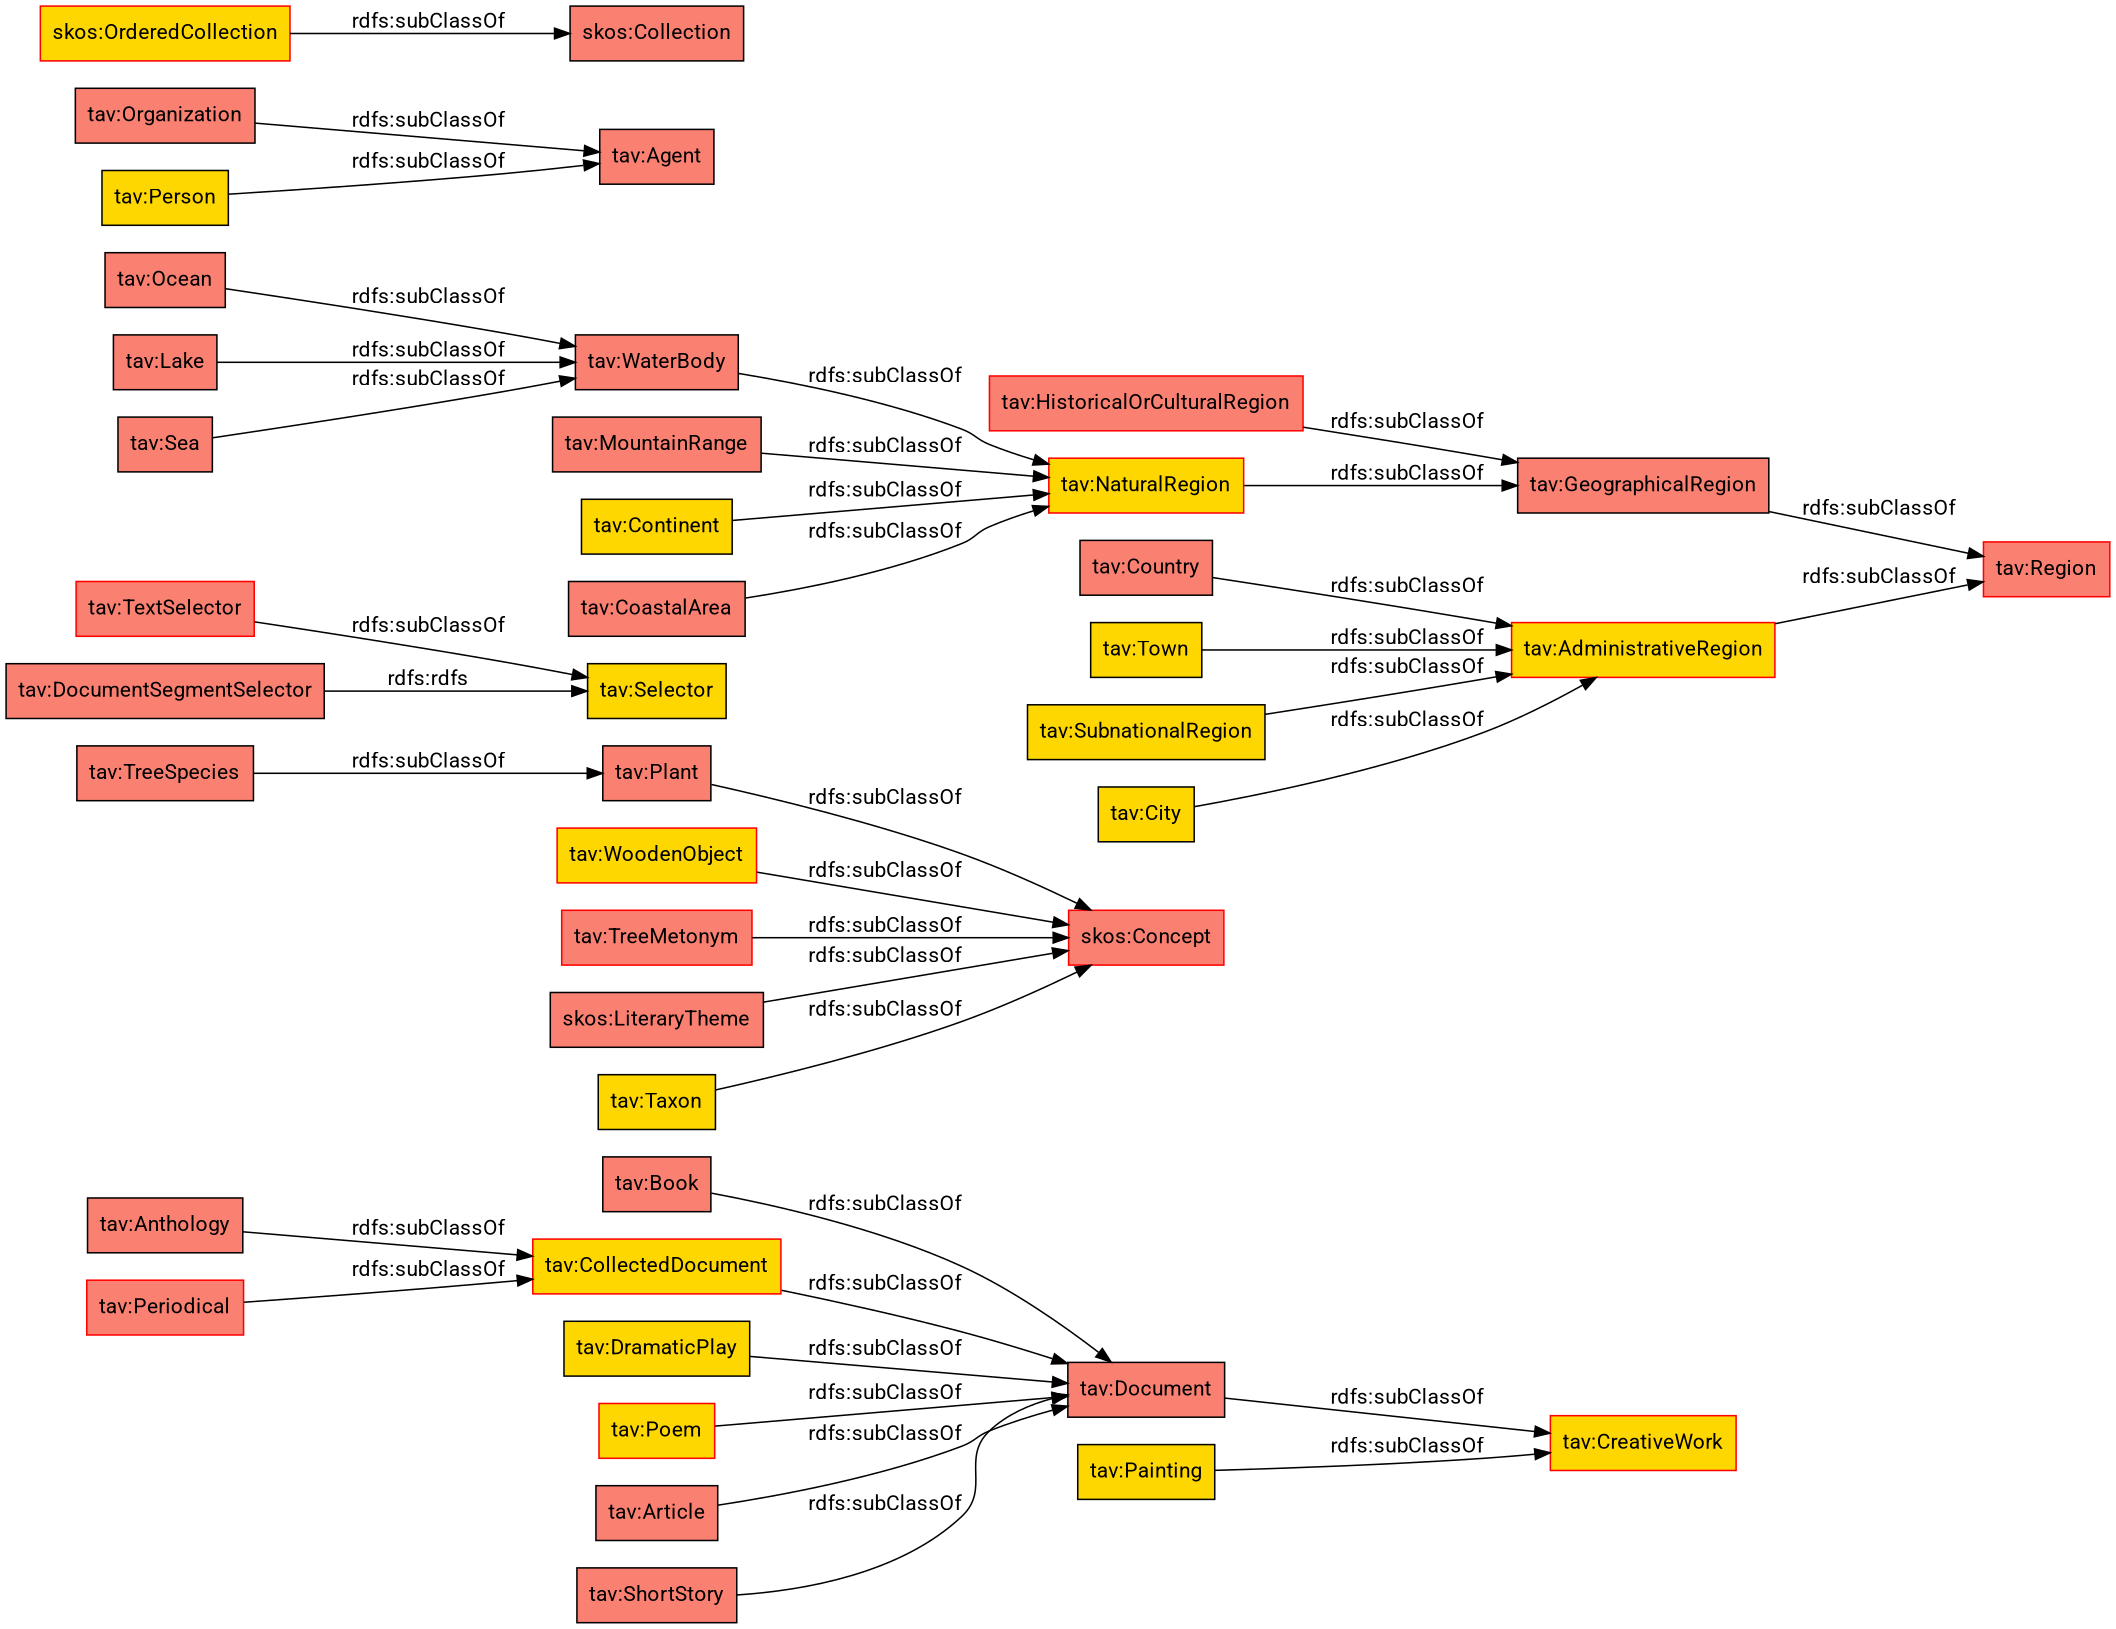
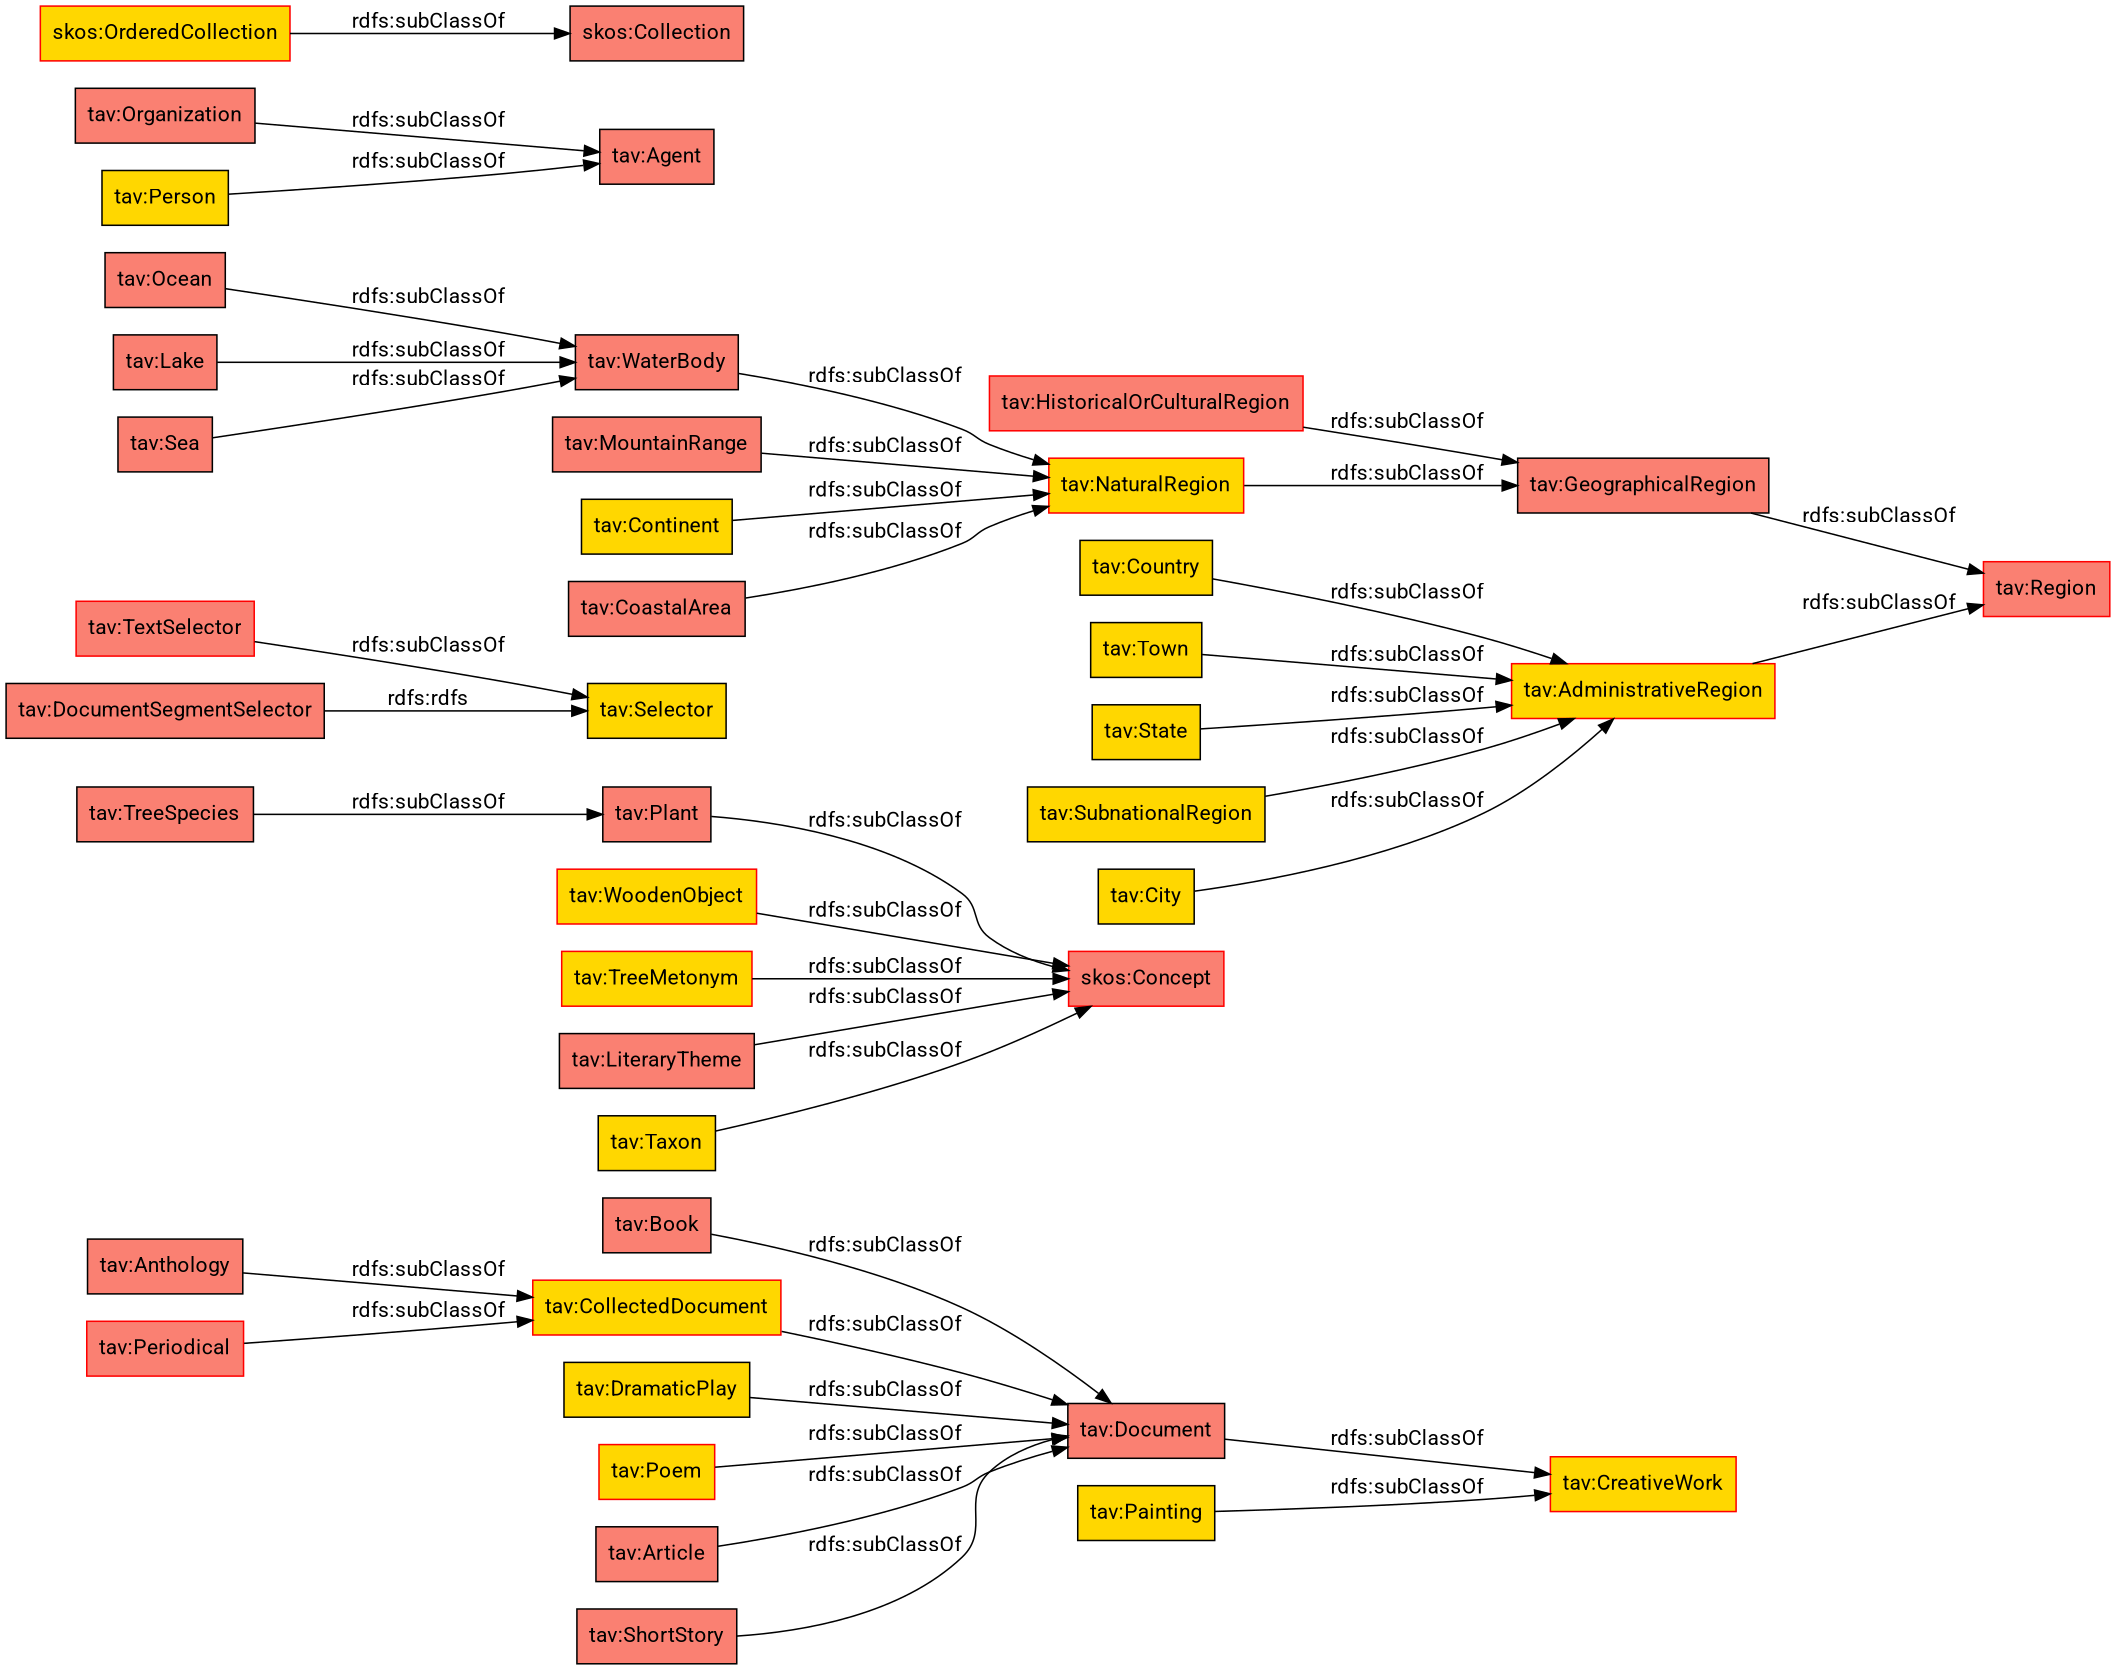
node "tav:Country": fillcolor salmon -> gold
node "tav:State": added
node "tav:TreeMetonym": fillcolor salmon -> gold
node "skos:LiteraryTheme": label "skos:LiteraryTheme" -> "tav:LiteraryTheme"
